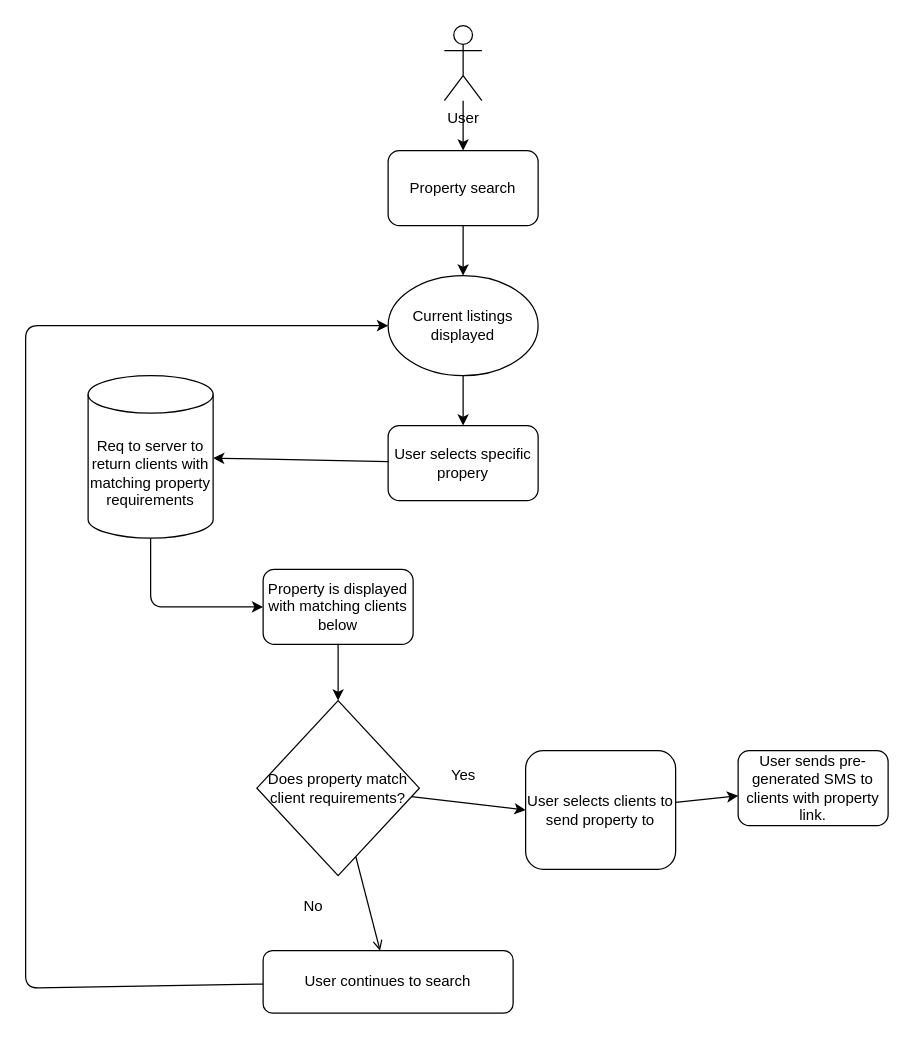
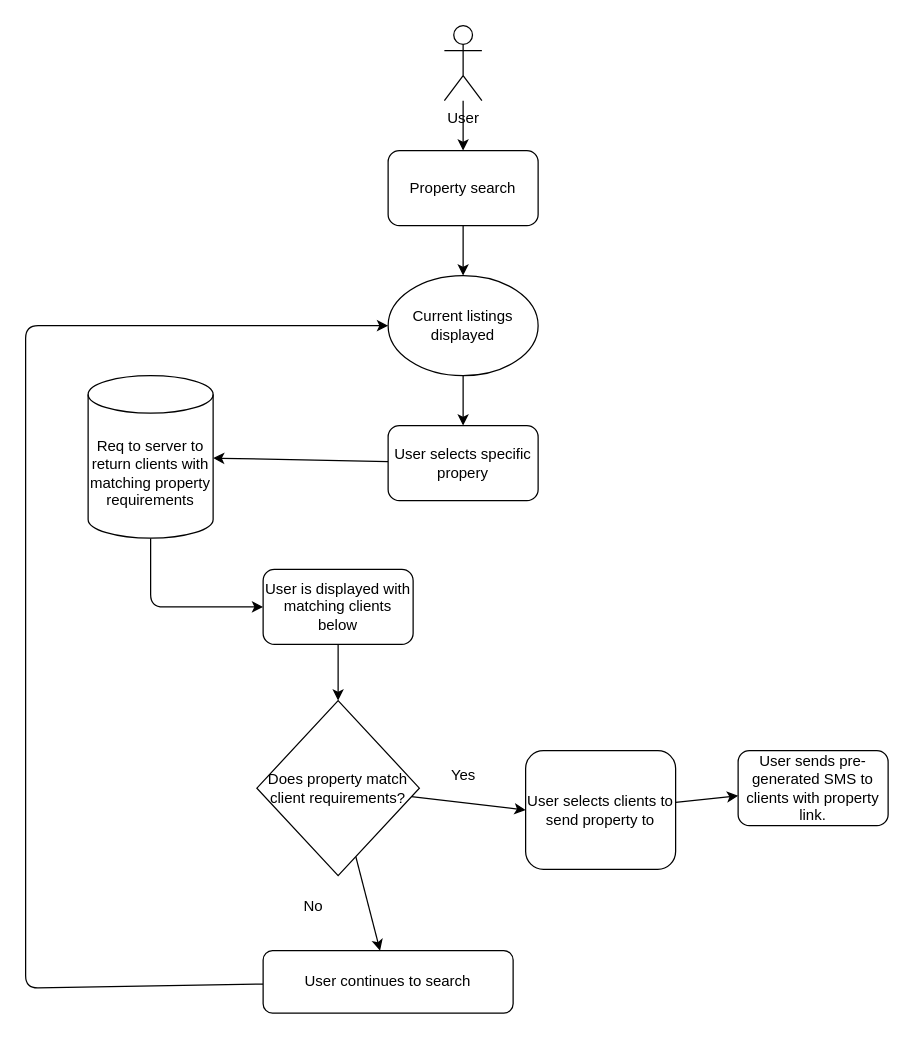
node "Property is displayed with matching clients below": label "Property is displayed with matching clients below" -> "User is displayed with matching clients below"
edge "Does property match client requirements?" -> "User continues to search": arrowhead open -> classic
